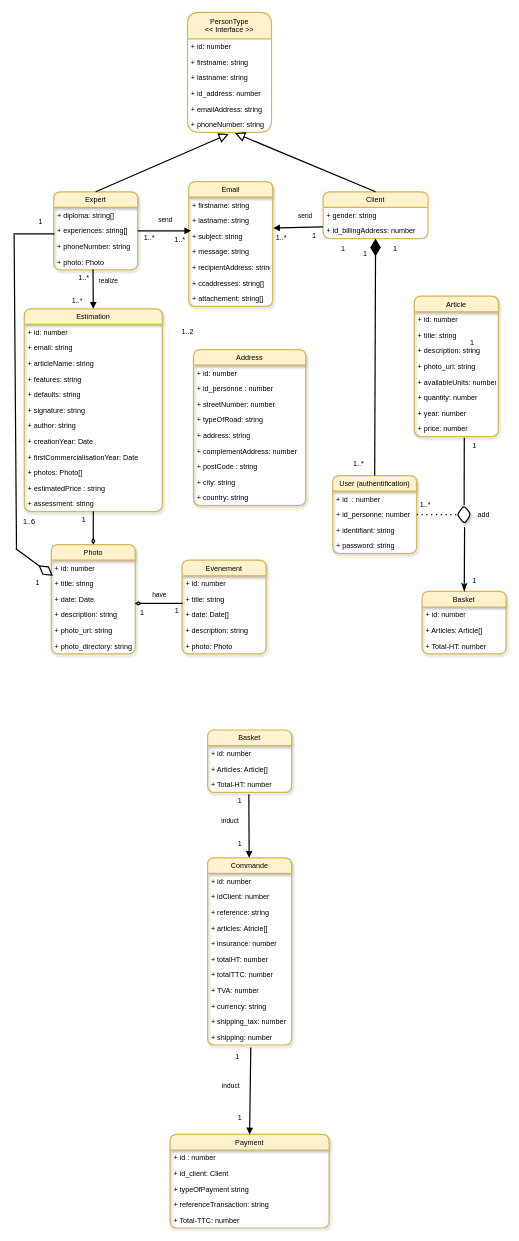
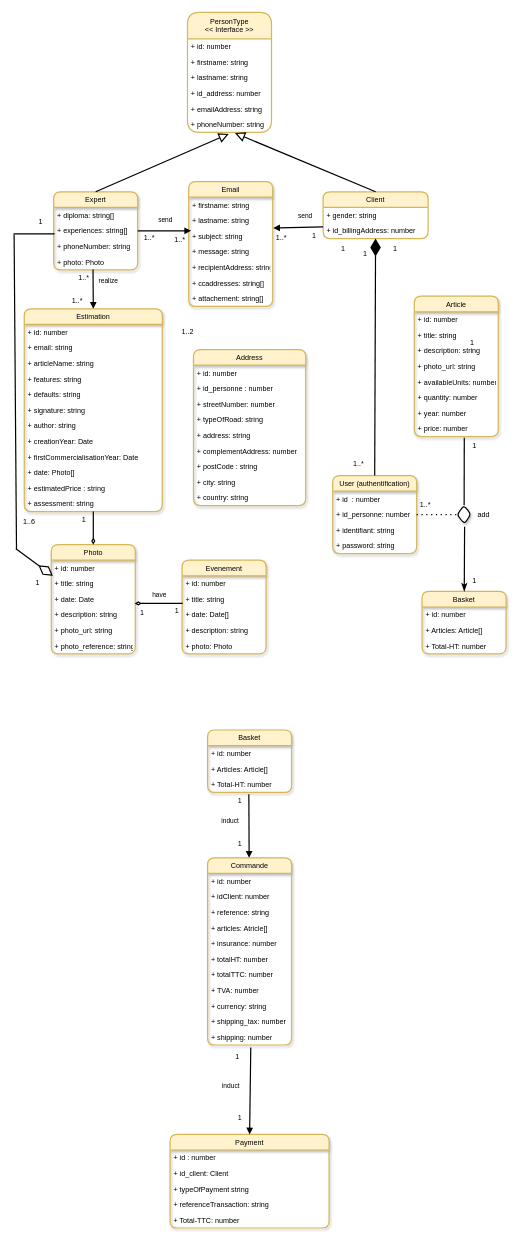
node "+ photos: Photo[]": label "+ photos: Photo[]" -> "+ date: Photo[]"
node "+ photo_directory: string": label "+ photo_directory: string" -> "+ photo_reference: string"
